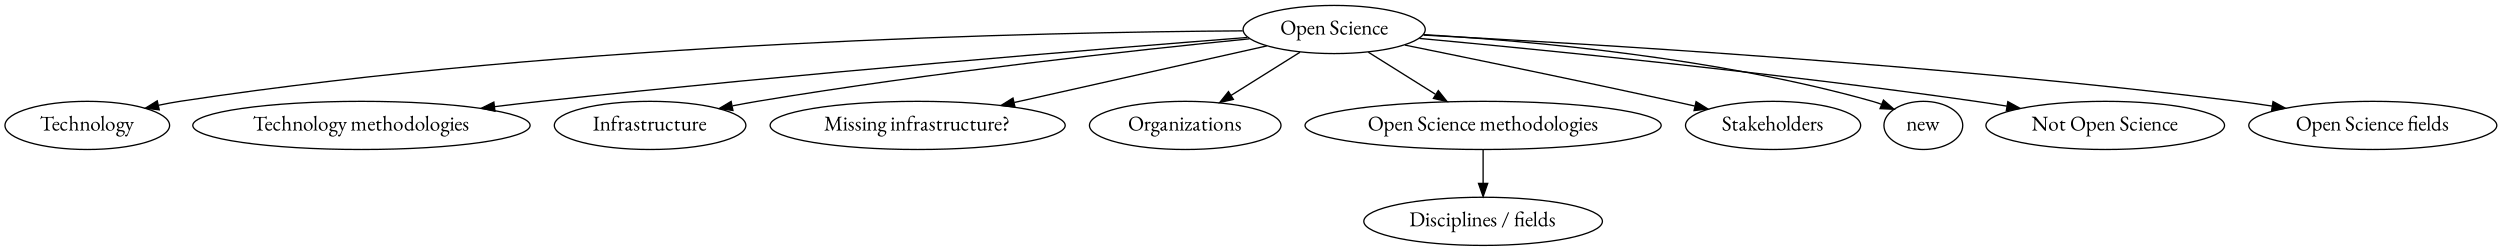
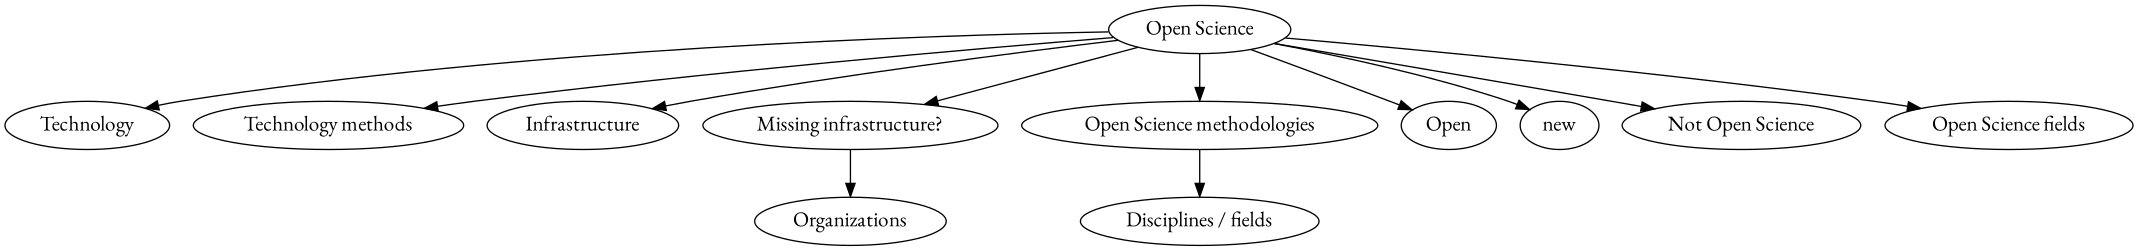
edge "Open Science" -> "Organizations": now "Missing infrastructure?" -> "Organizations"
node "Technology methodologies": label "Technology methodologies" -> "Technology methods"
node "Stakeholders": label "Stakeholders" -> "Open"
